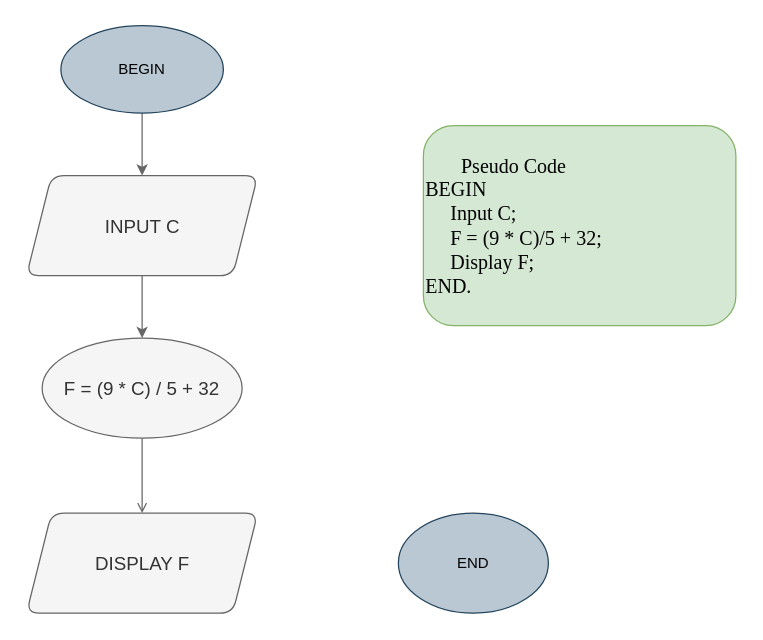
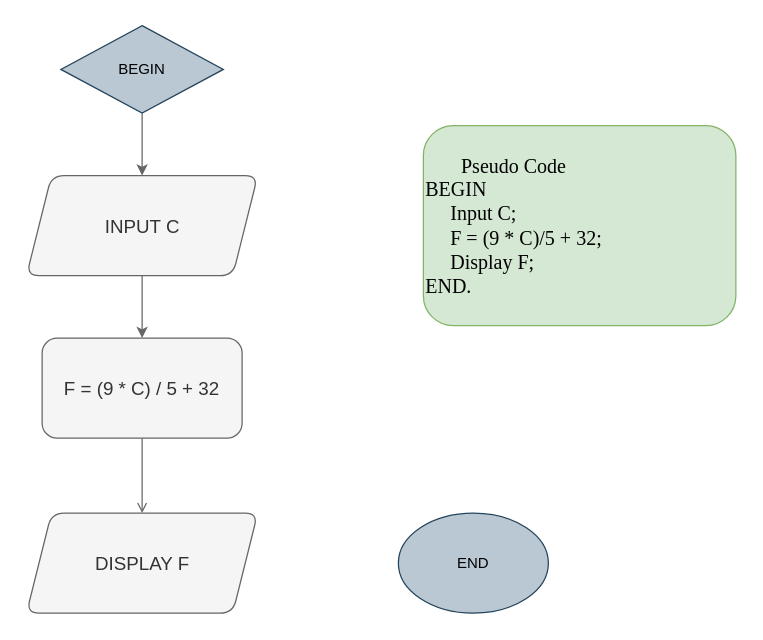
node "BEGIN": shape ellipse -> diamond
node "F = (9 * C) / 5 + 32": shape ellipse -> rounded rectangle
